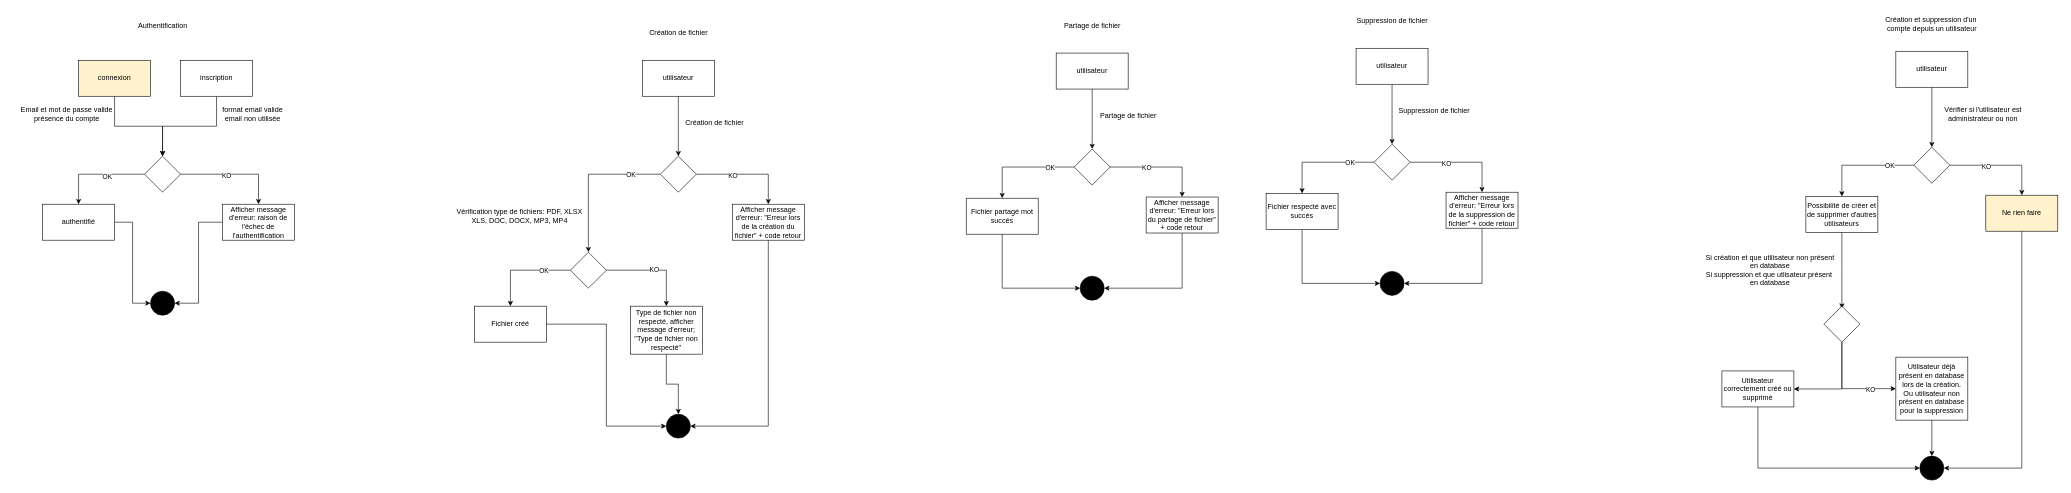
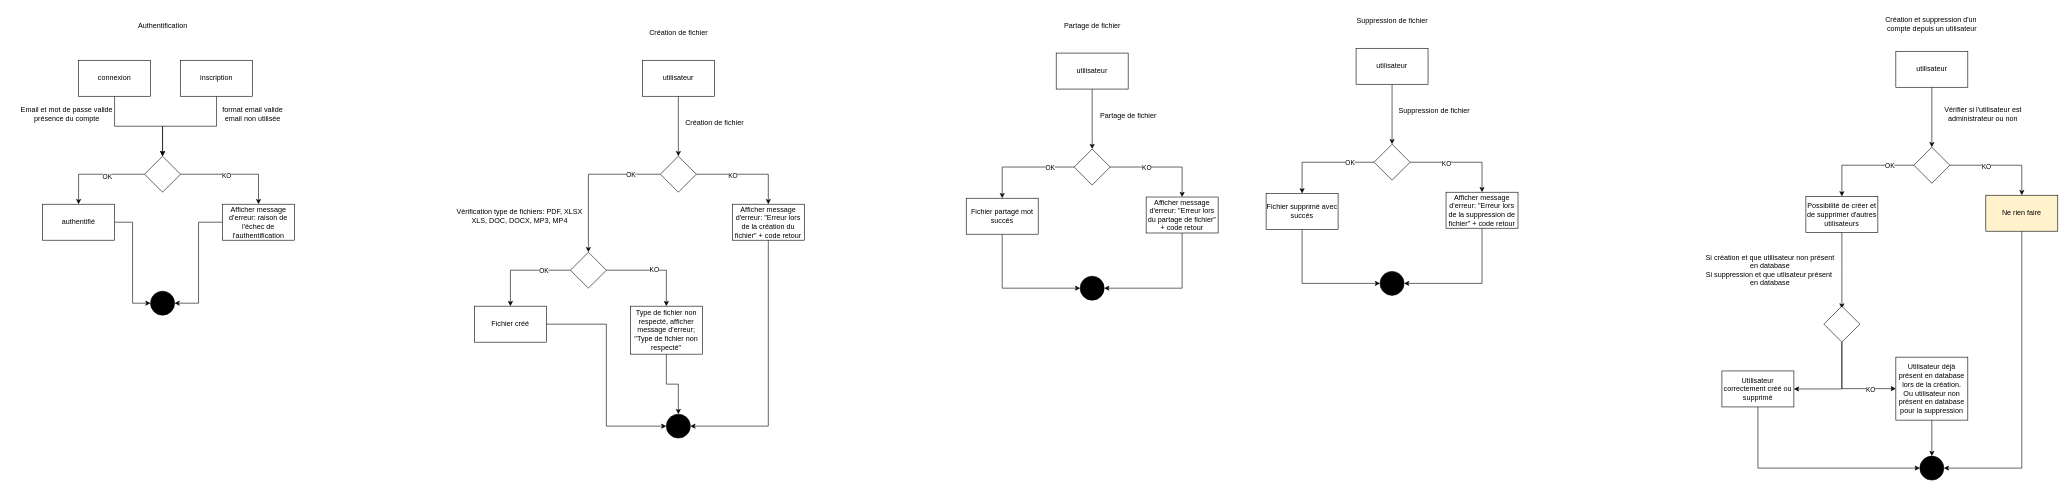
node "connexion": fillcolor #fff2cc -> #ffffff
node "Fichier respecté avec succés": label "Fichier respecté avec succés" -> "Fichier supprimé avec succés"
